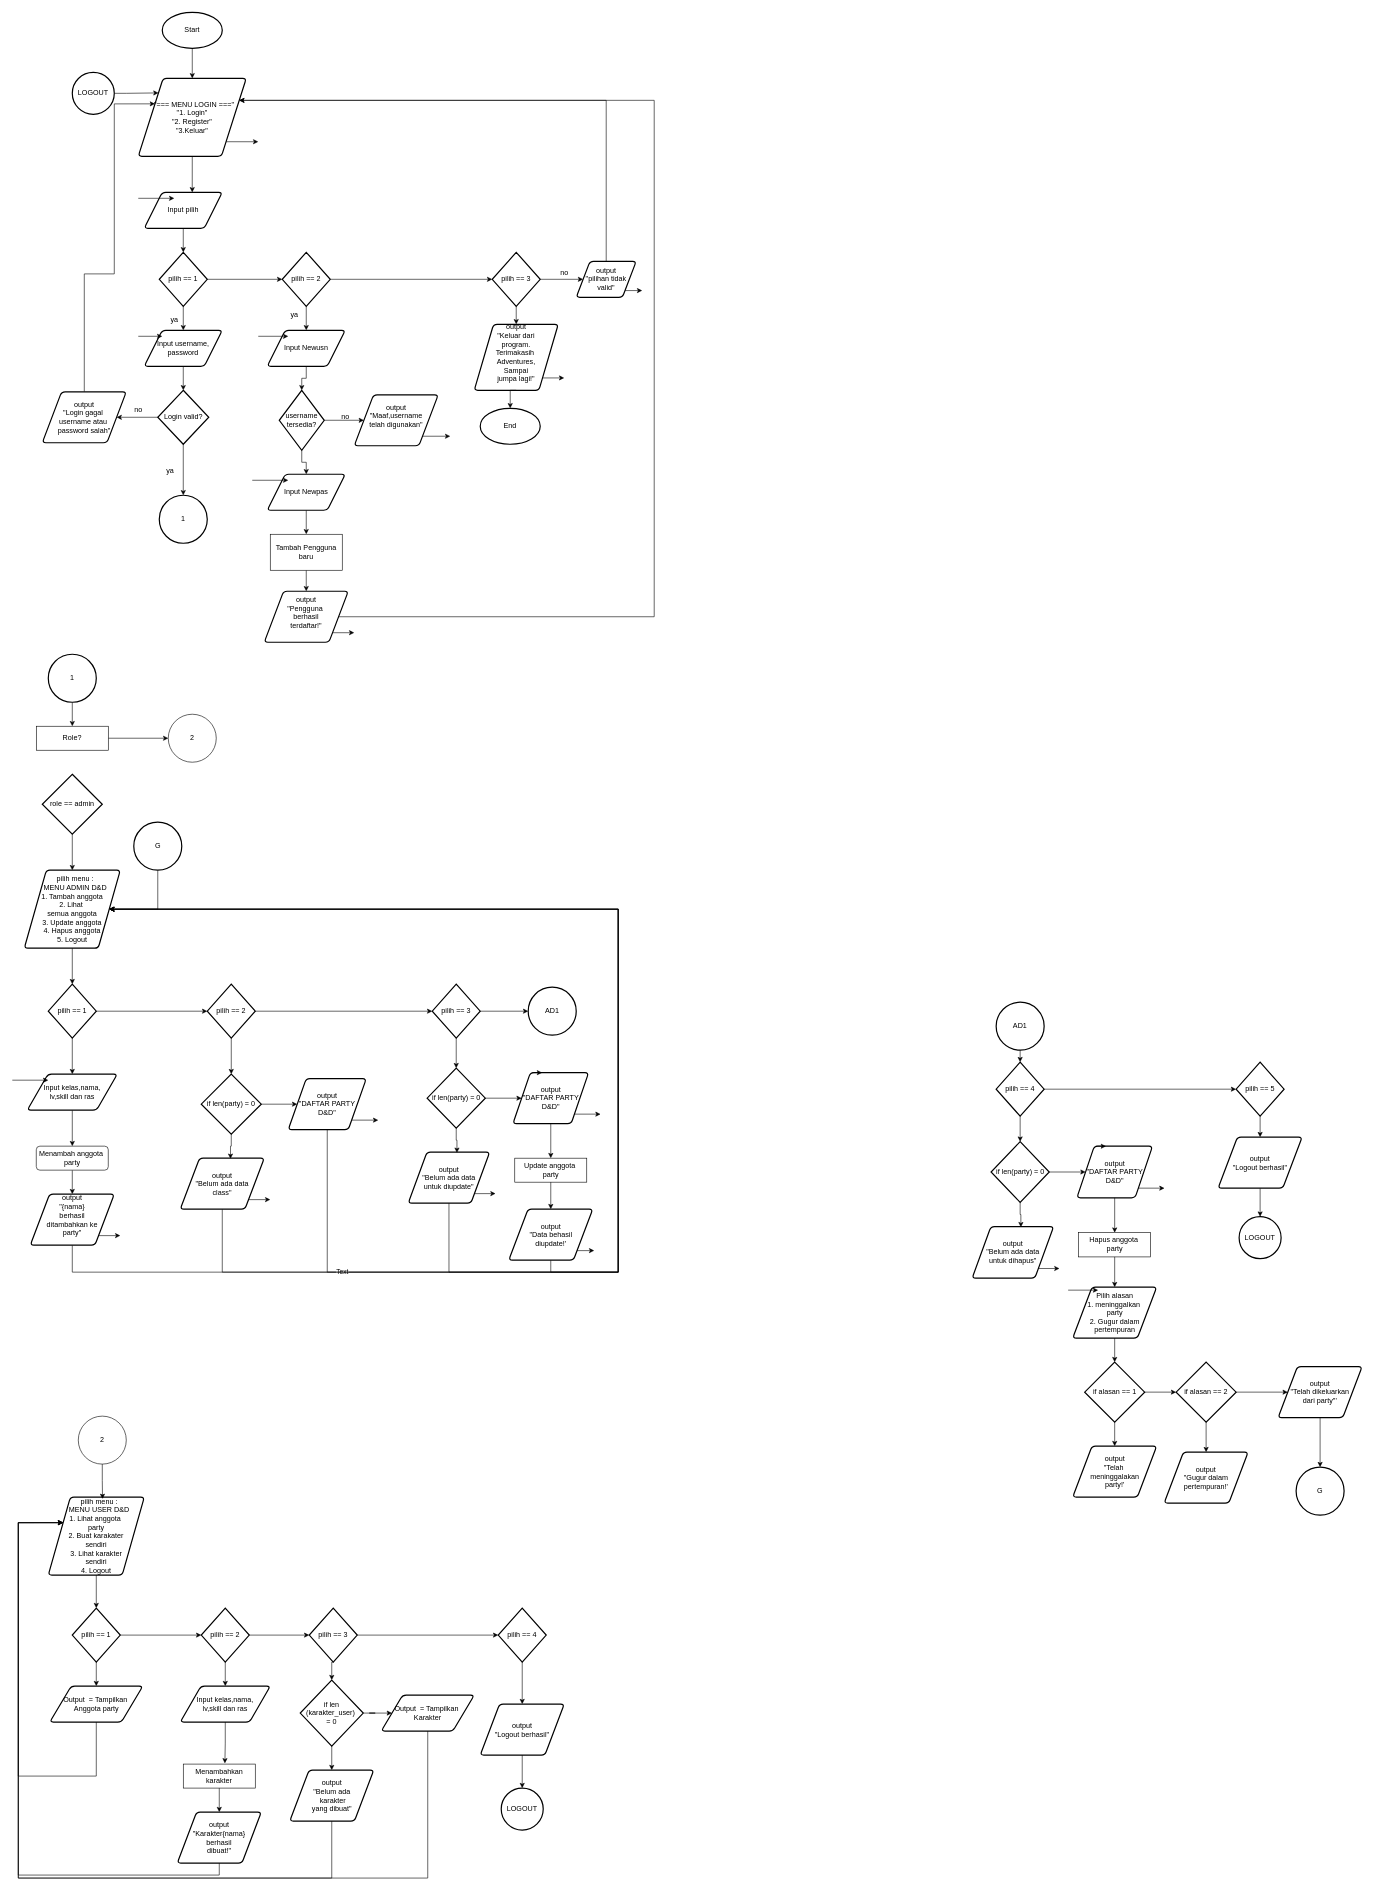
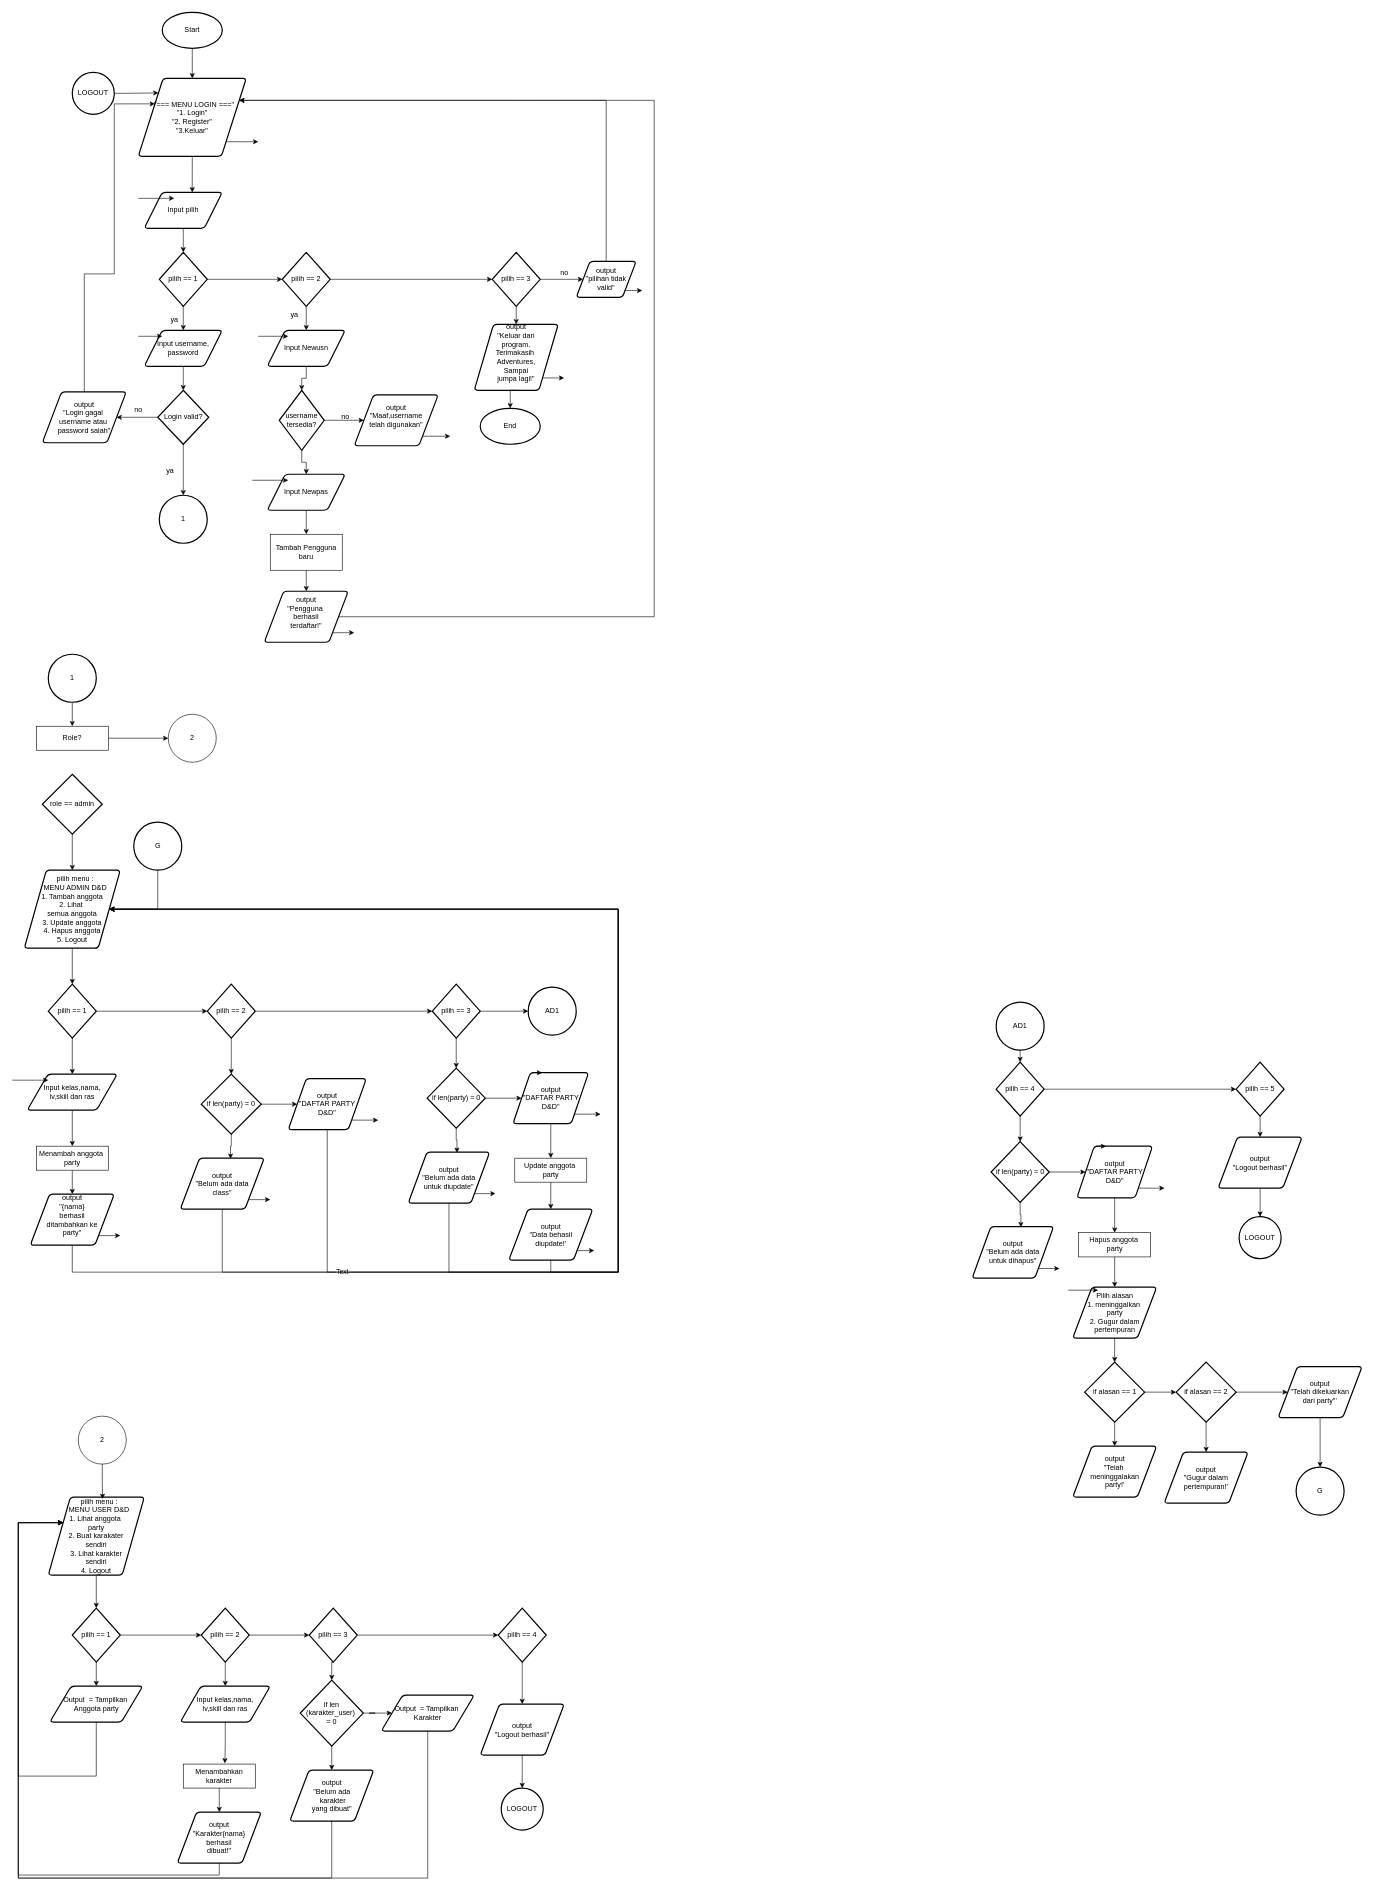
node "Menambah anggota party": shape rounded rectangle -> rectangle
